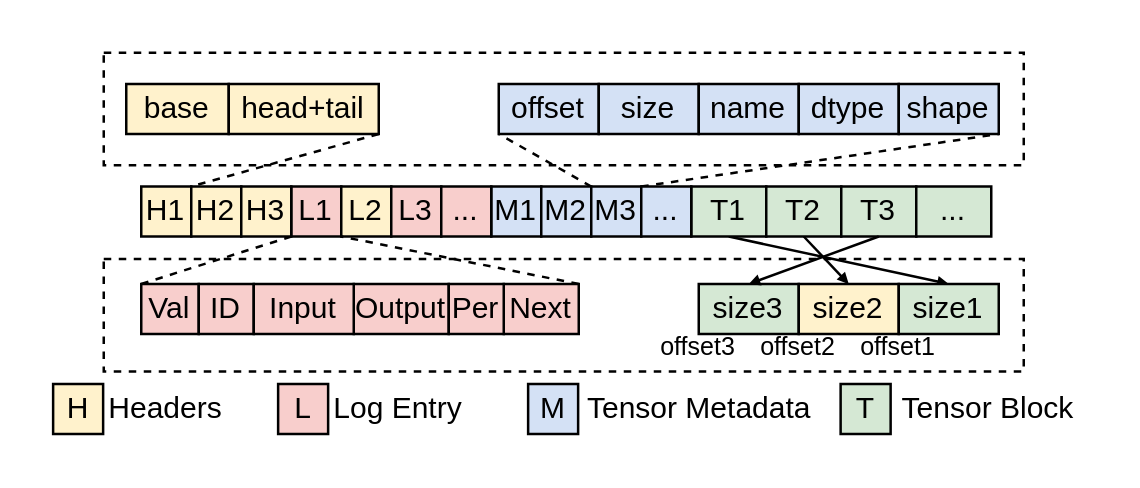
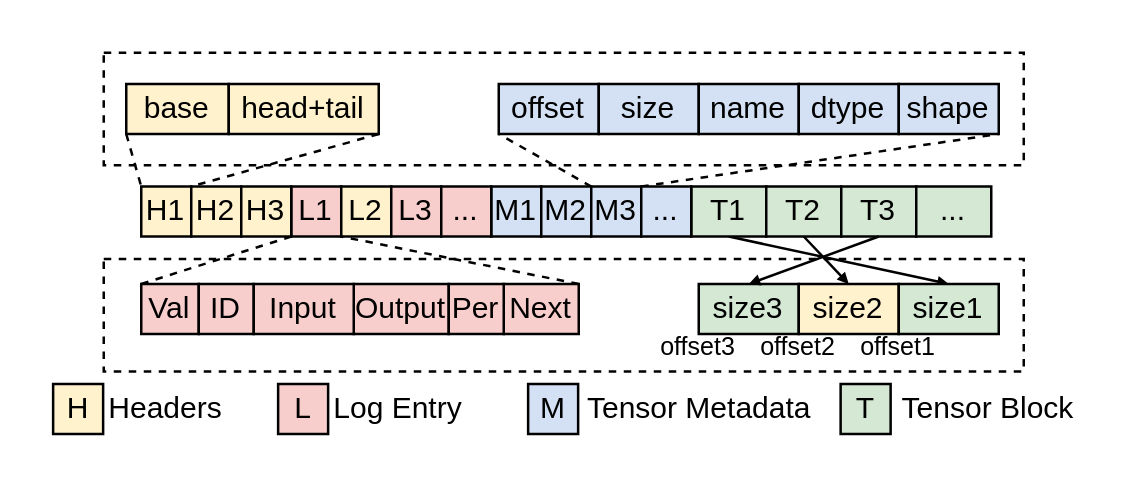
edge "base" -- "H1": added
